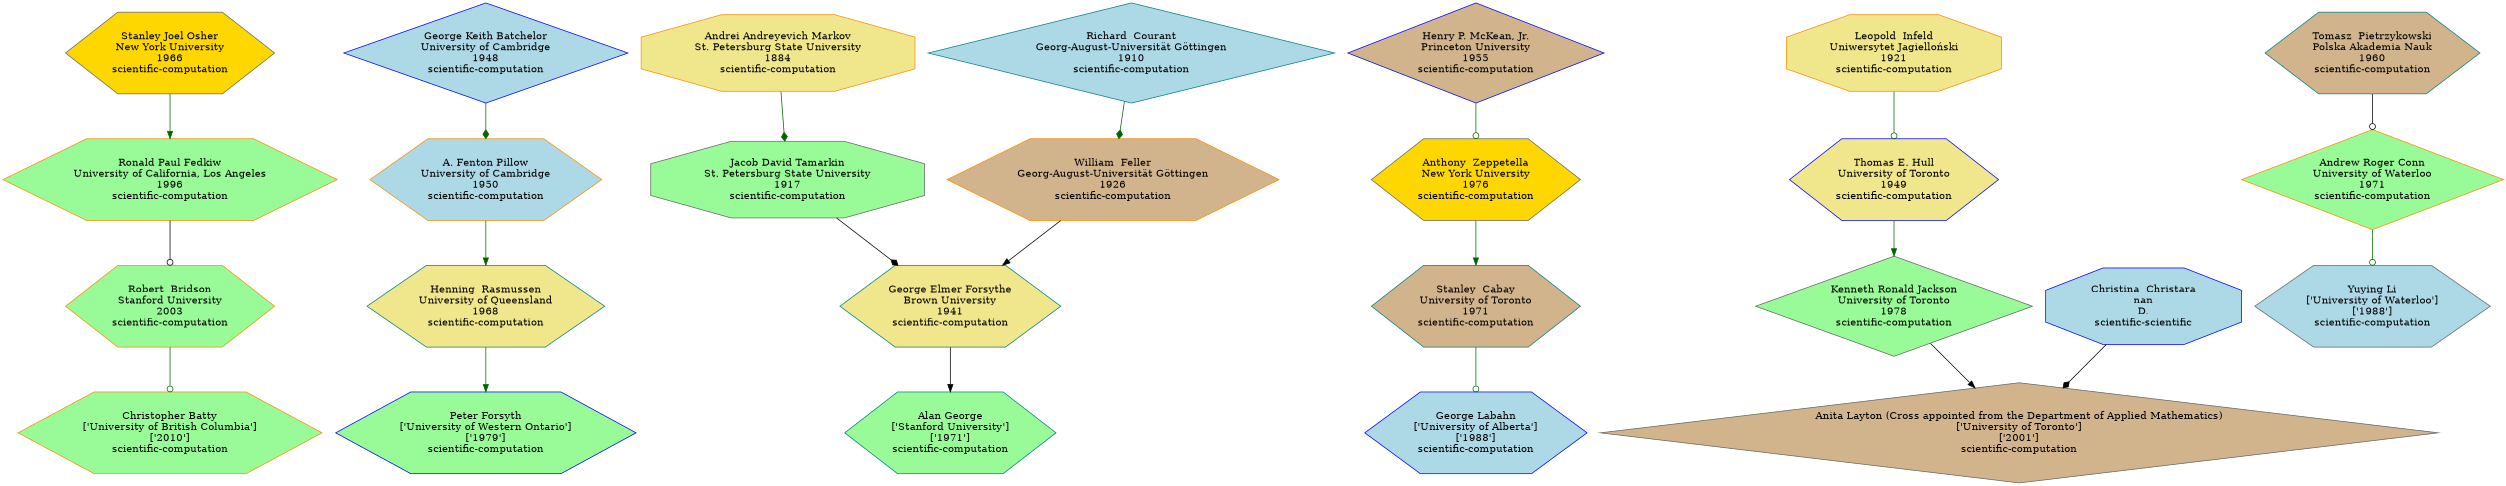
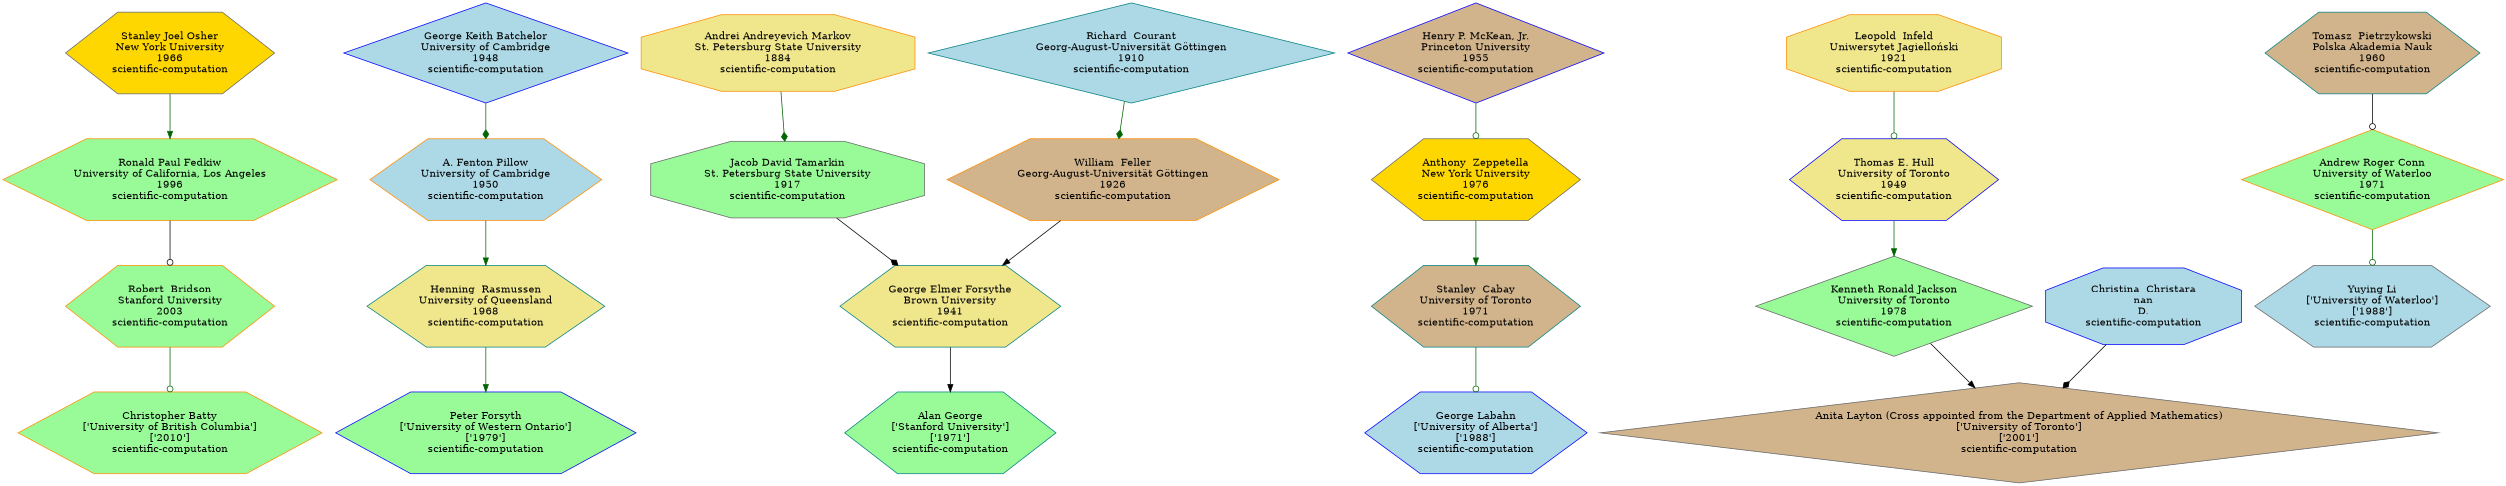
node "Christina  Christara nan D. scientific-scientific": label "Christina  Christara nan D. scientific-scientific" -> "Christina  Christara nan D. scientific-computation"
